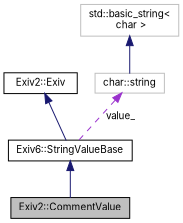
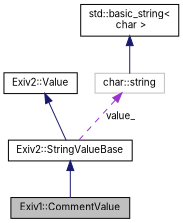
node "std::basic_string< char >": color grey75 -> black
node "Exiv2::Exiv": label "Exiv2::Exiv" -> "Exiv2::Value"
node "Exiv6::StringValueBase": label "Exiv6::StringValueBase" -> "Exiv2::StringValueBase"
node "Exiv2::CommentValue": label "Exiv2::CommentValue" -> "Exiv1::CommentValue"
